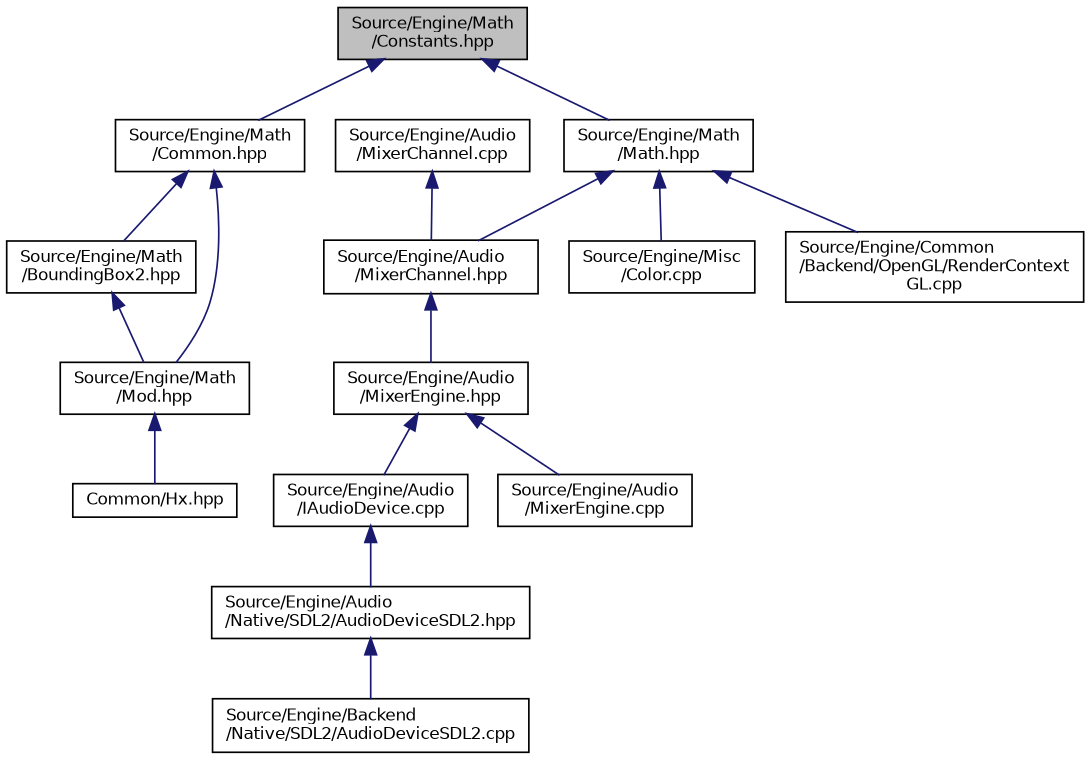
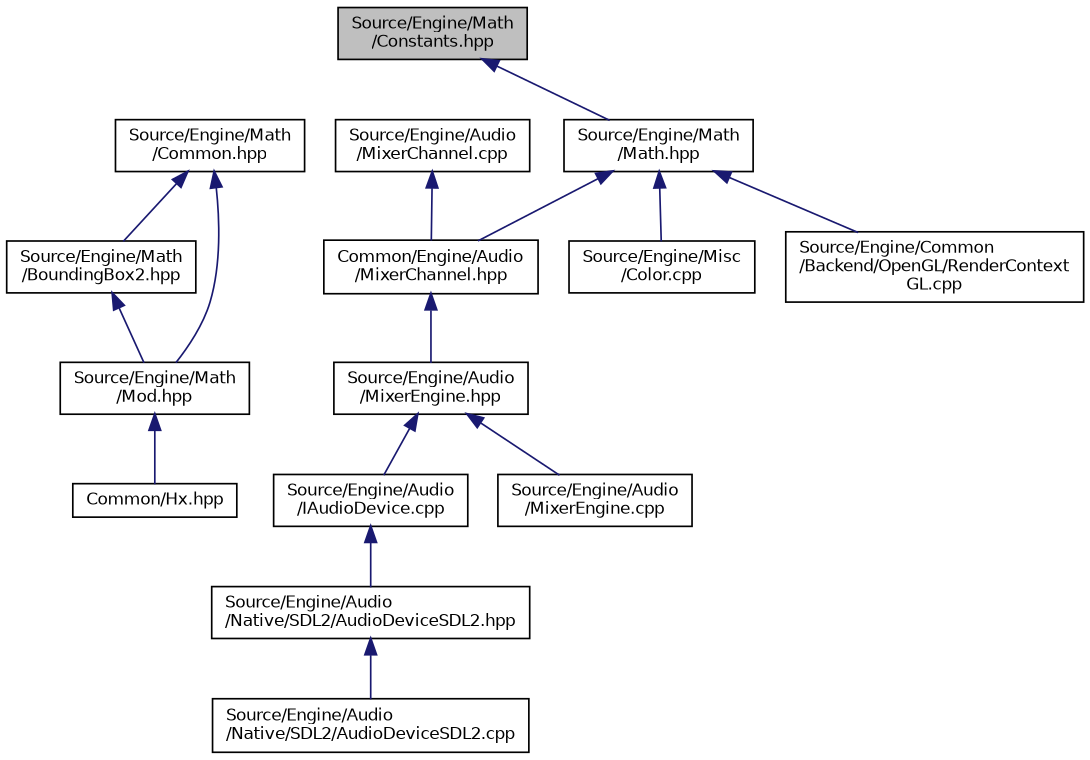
edge "Source/Engine/Math /Common.hpp" -> "Source/Engine/Math /Constants.hpp": removed
node "Source/Engine/Audio /MixerChannel.hpp": label "Source/Engine/Audio /MixerChannel.hpp" -> "Common/Engine/Audio /MixerChannel.hpp"
node "Source/Engine/Backend /Native/SDL2/AudioDeviceSDL2.cpp": label "Source/Engine/Backend /Native/SDL2/AudioDeviceSDL2.cpp" -> "Source/Engine/Audio /Native/SDL2/AudioDeviceSDL2.cpp"
